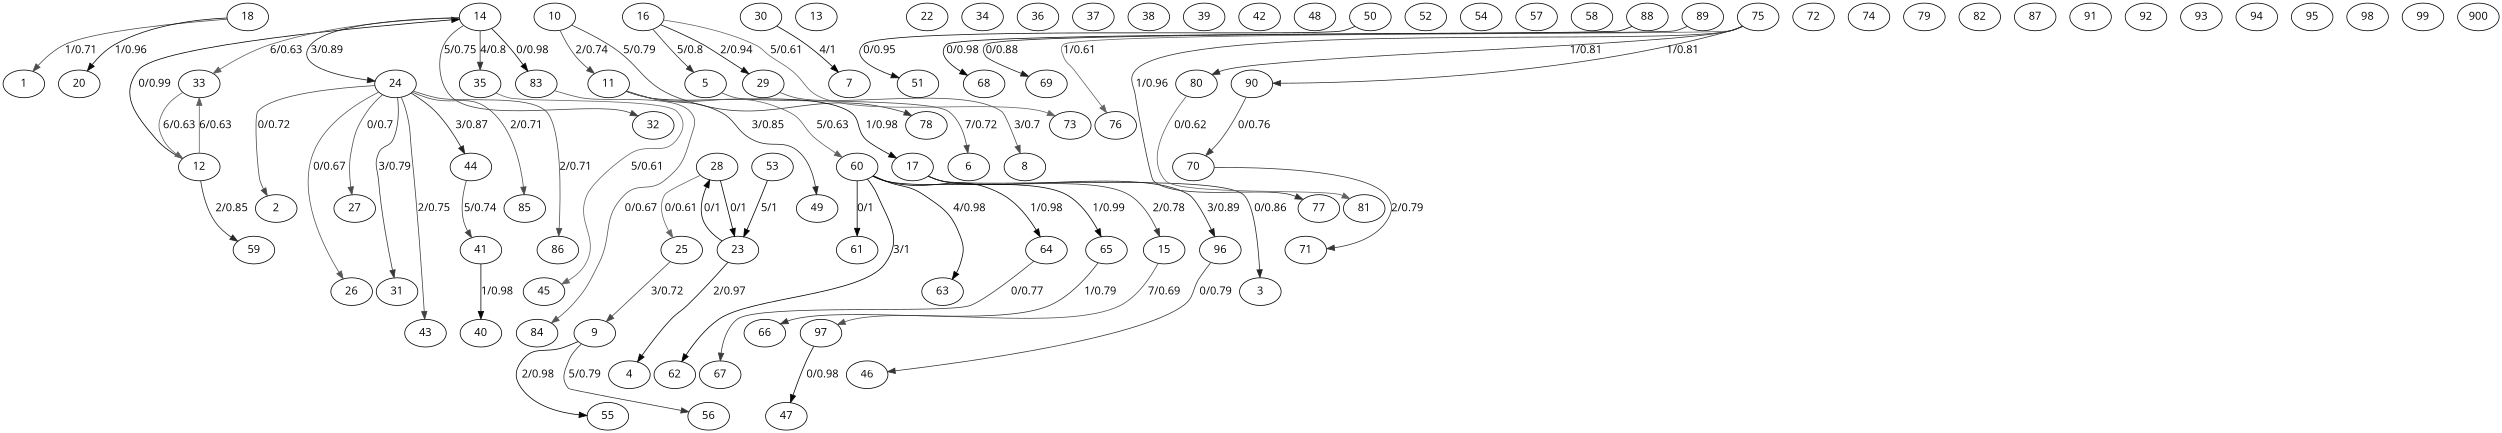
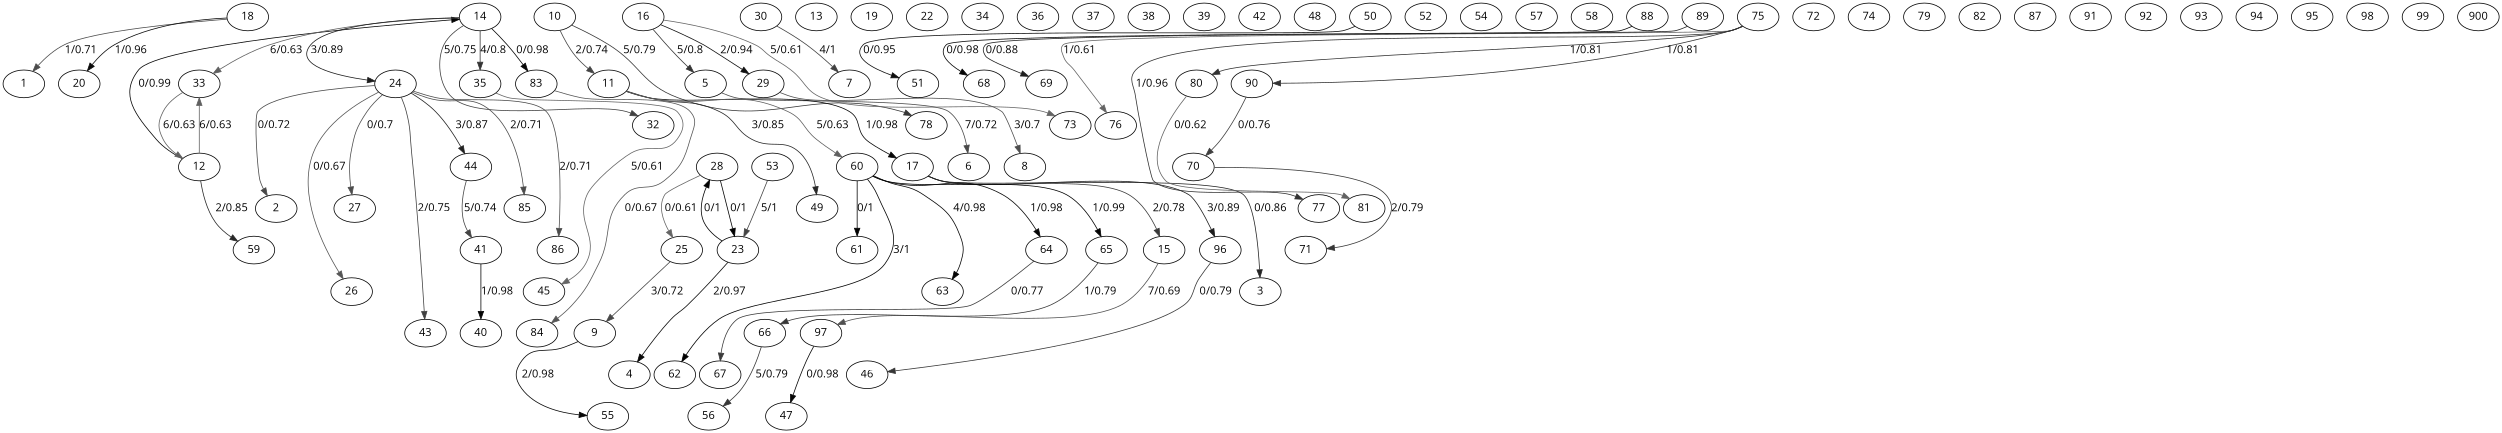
node "19": added
edge "30" -> "7": color #000000 -> #404040
edge "53" -> "23": color #000000 -> #434343
node "31": removed
edge "9" -> "56": now "66" -> "56"
